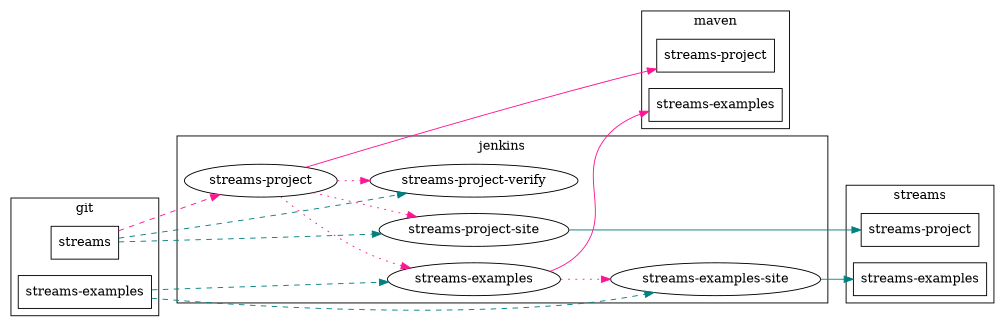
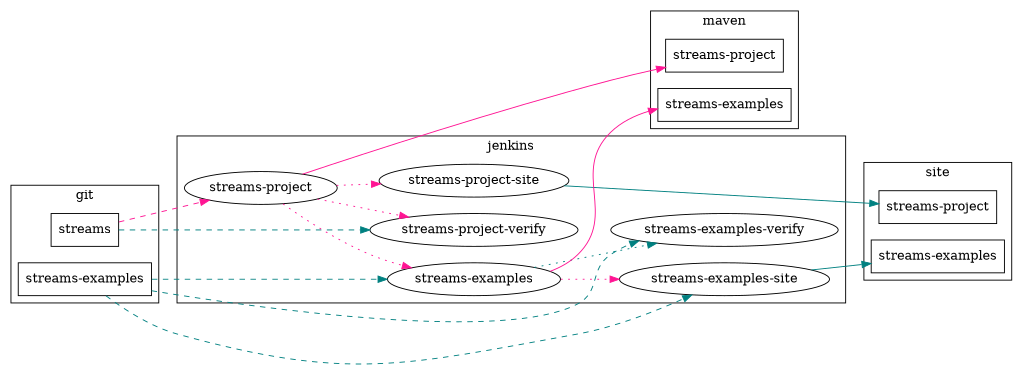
cluster "streams": label "streams" -> "site"
node "streams-examples-verify": added
edge "streams" -> "streams-project-site": removed
